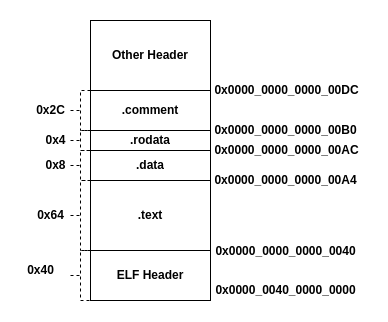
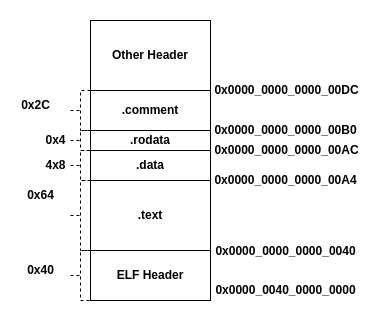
node "0x2C": moved (51, 111) -> (36, 106)
node "0x8": label "0x8" -> "4x8"
node "0x64": moved (51, 216) -> (41, 196)
